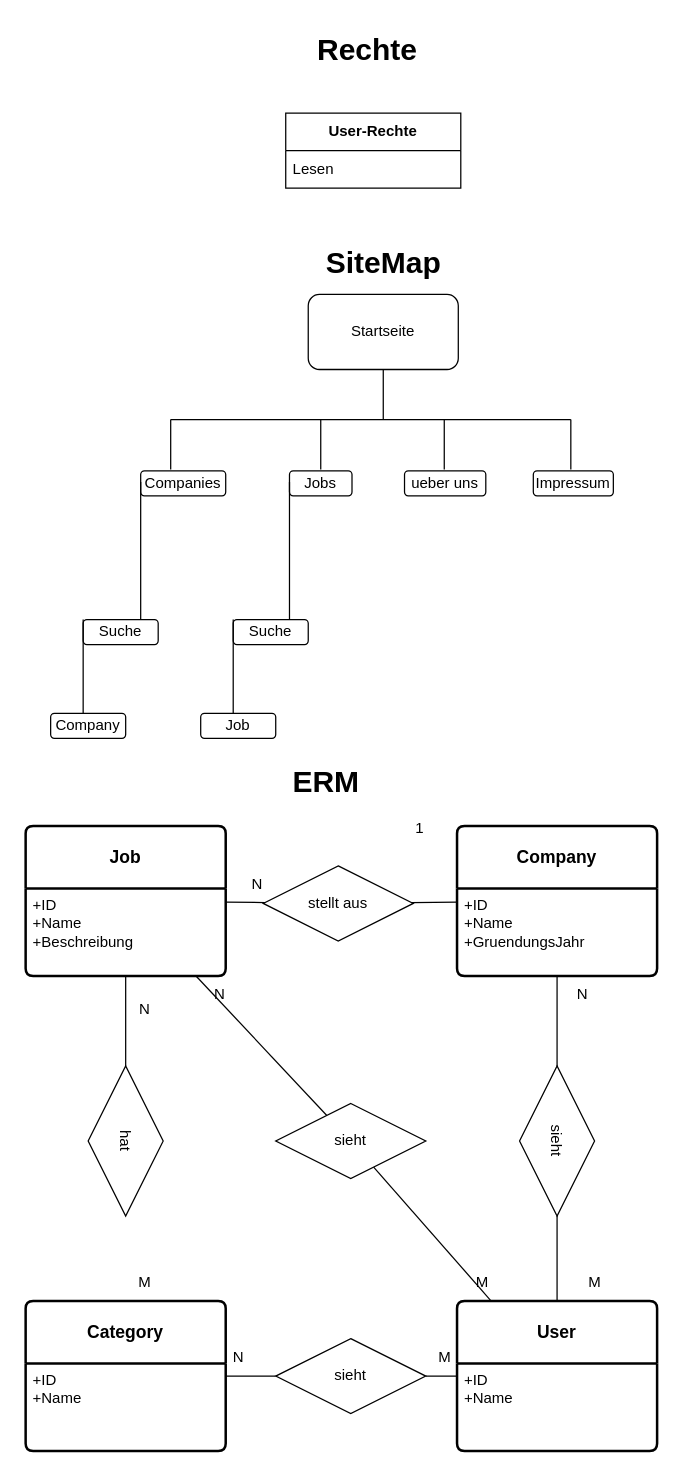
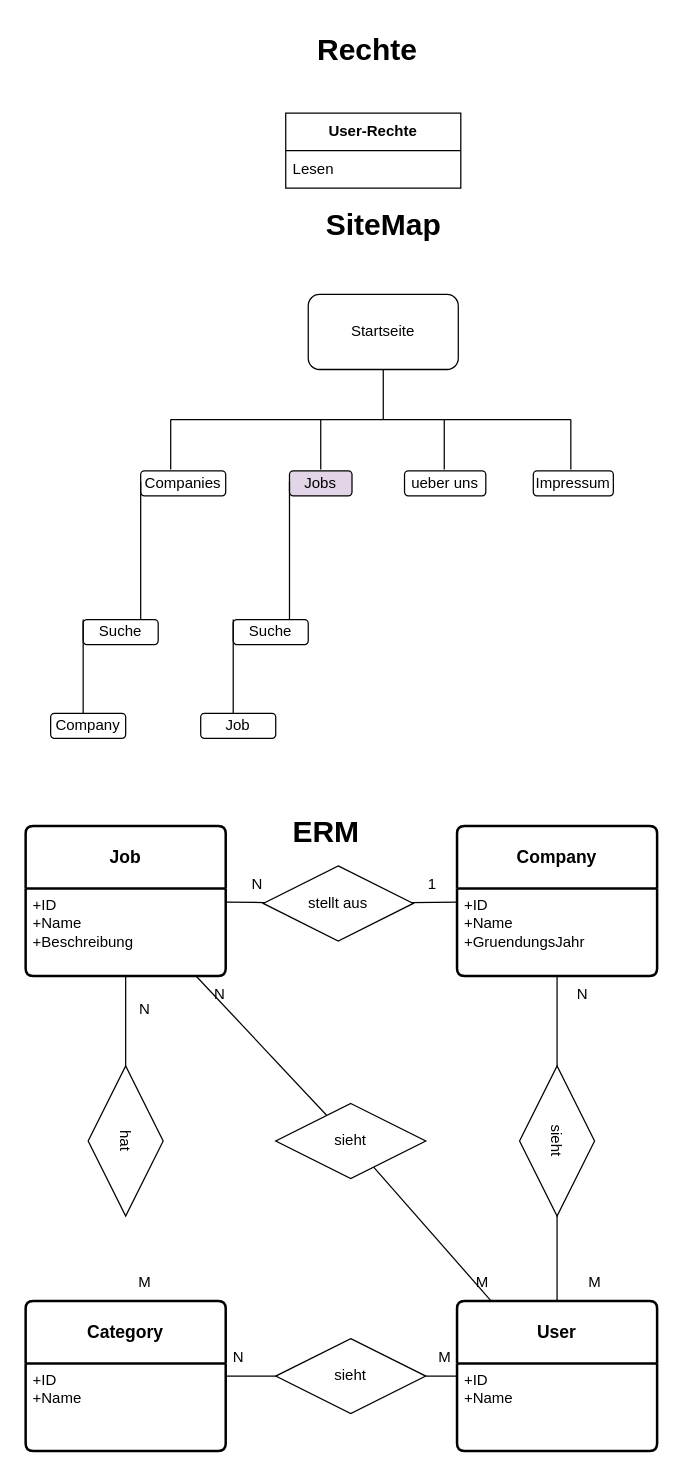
node "SiteMap": moved (383, 263) -> (383, 226)
node "Jobs": fillcolor #ffffff -> #e1d5e7
node "ERM": moved (326, 781) -> (326, 831)
node "1": moved (419, 828) -> (432, 884)
